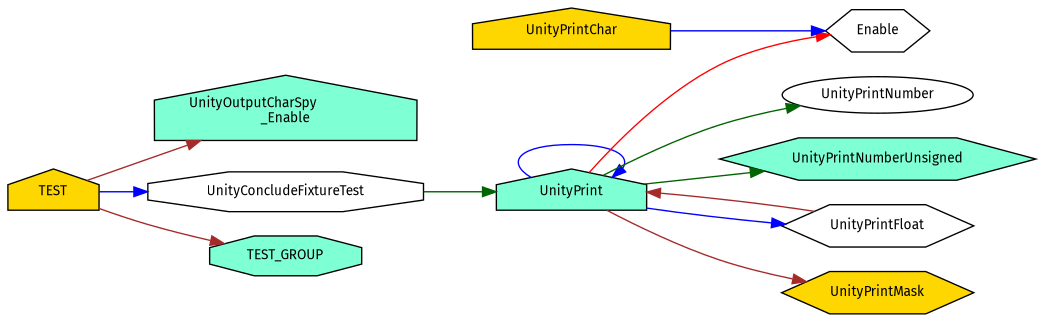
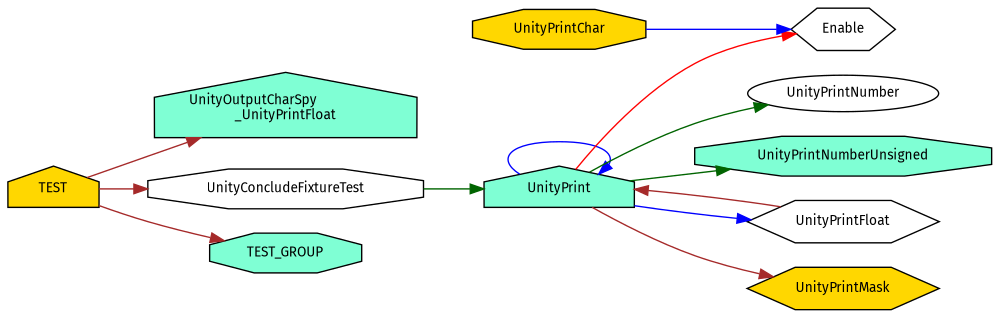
node "UnityPrintChar": shape house -> octagon
node "UnityOutputCharSpy _Enable": label "UnityOutputCharSpy _Enable" -> "UnityOutputCharSpy _UnityPrintFloat"
node "UnityPrintNumberUnsigned": shape hexagon -> octagon
edge "TEST" -> "UnityConcludeFixtureTest": color blue -> brown
